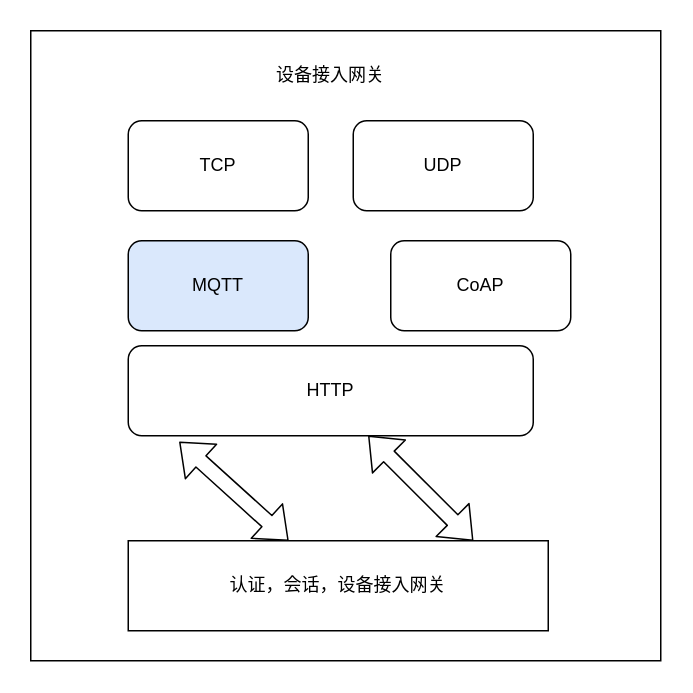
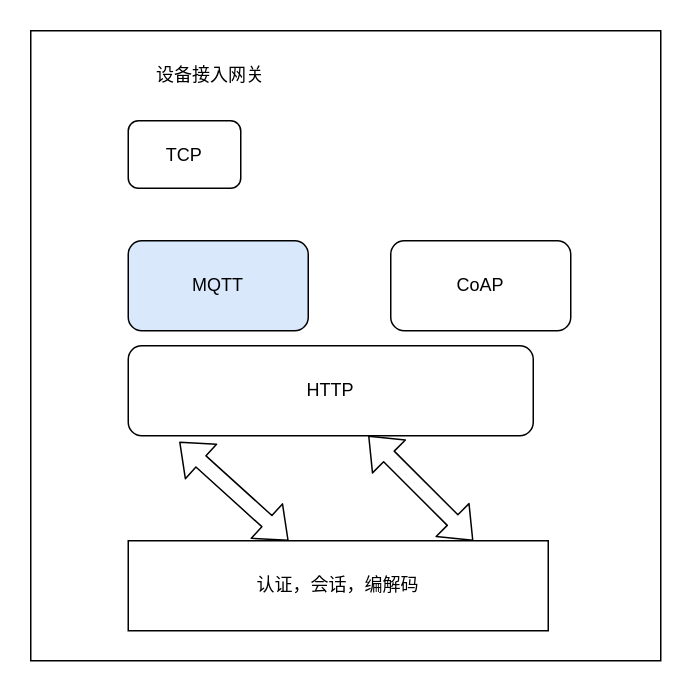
node "设备接入网关": moved (331, 76) -> (211, 76)
node "TCP": size 180x90 -> 113x68
node "UDP": removed
node "认证，会话，设备接入网关": label "认证，会话，设备接入网关" -> "认证，会话，编解码"
